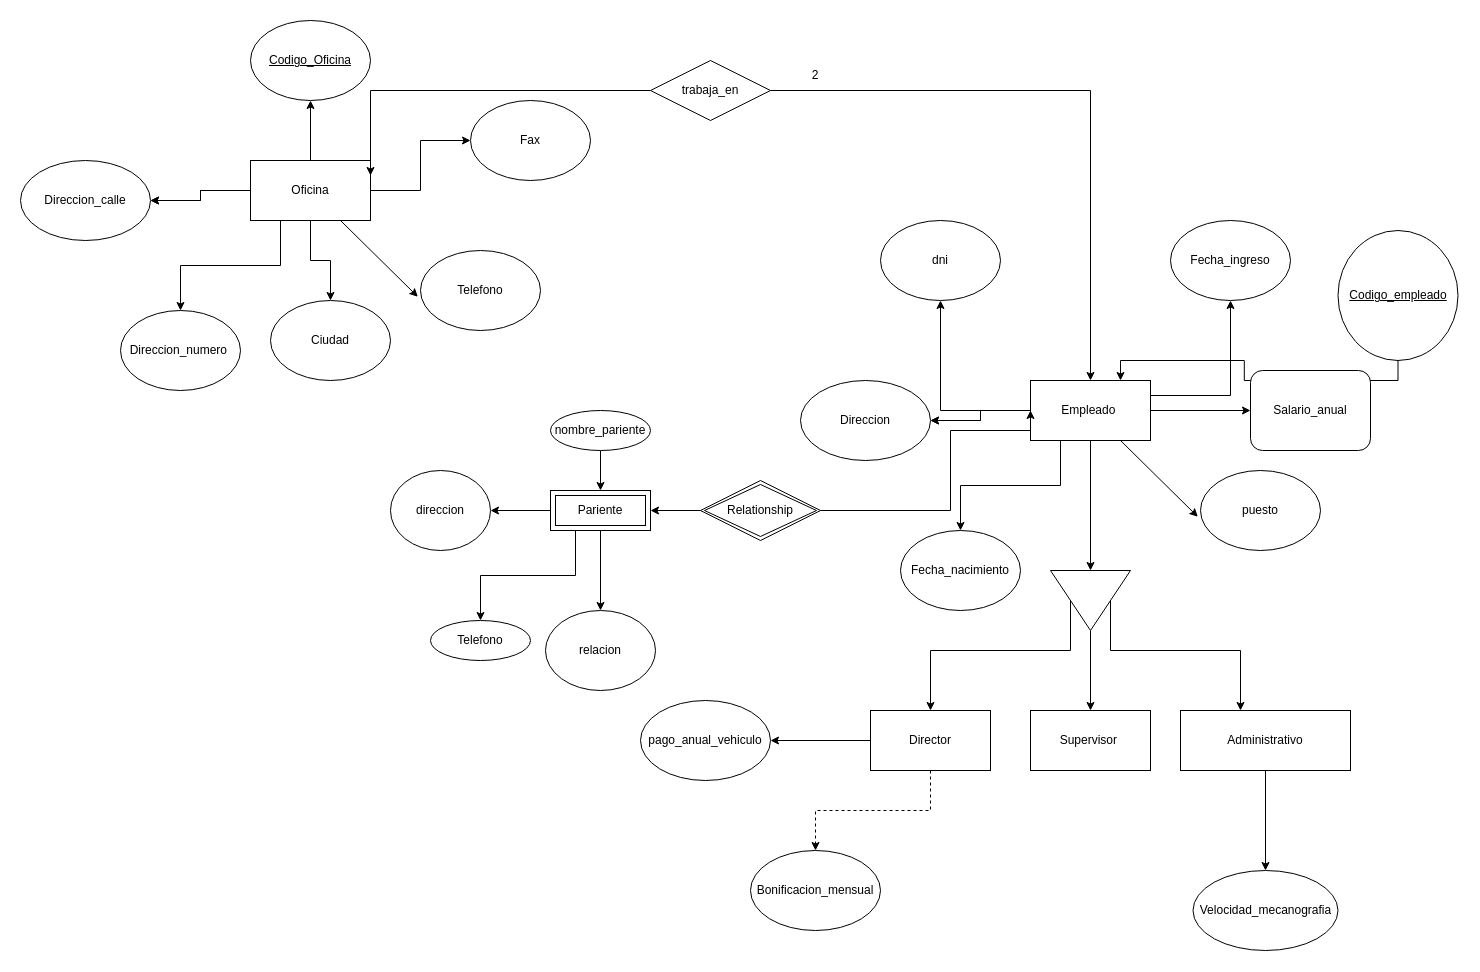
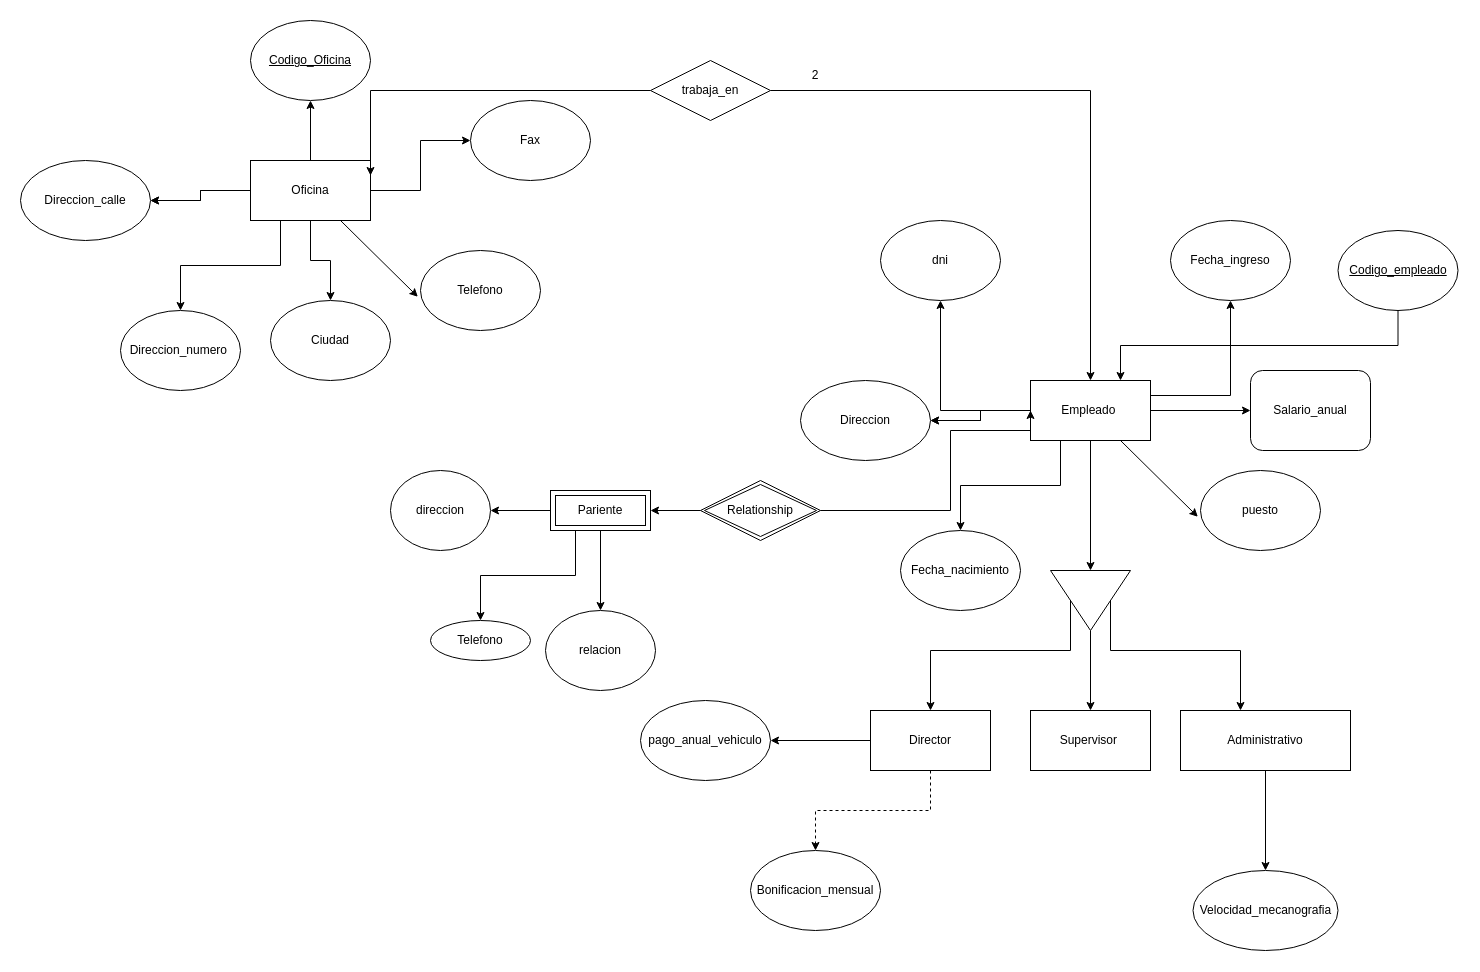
node "Codigo_empleado": size 120x130 -> 120x80
node "nombre_pariente": removed
edge "nombre_pariente" -> "Pariente": removed
